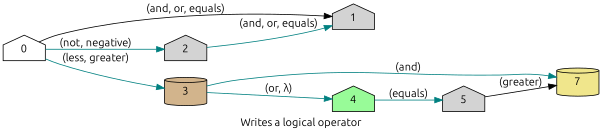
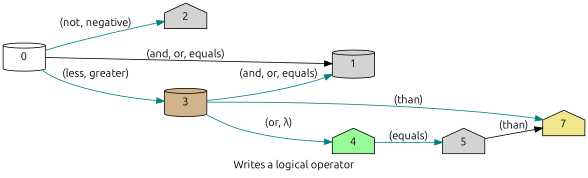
node "1": shape house -> cylinder
edge "2" -> "1": now "3" -> "1"
node "0": shape house -> cylinder
edge "3" -> "7": label "(and)" -> "(than)"
edge "5" -> "7": label "(greater)" -> "(than)"
node "7": shape cylinder -> house
